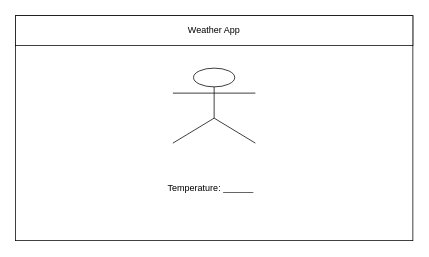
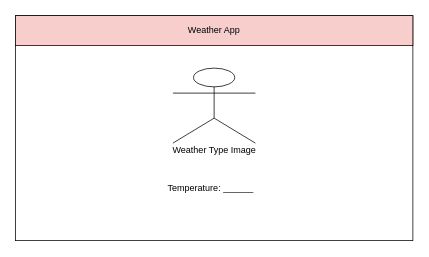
node "Weather App": fillcolor #ffffff -> #f8cecc
node "Weather Type Image": added
